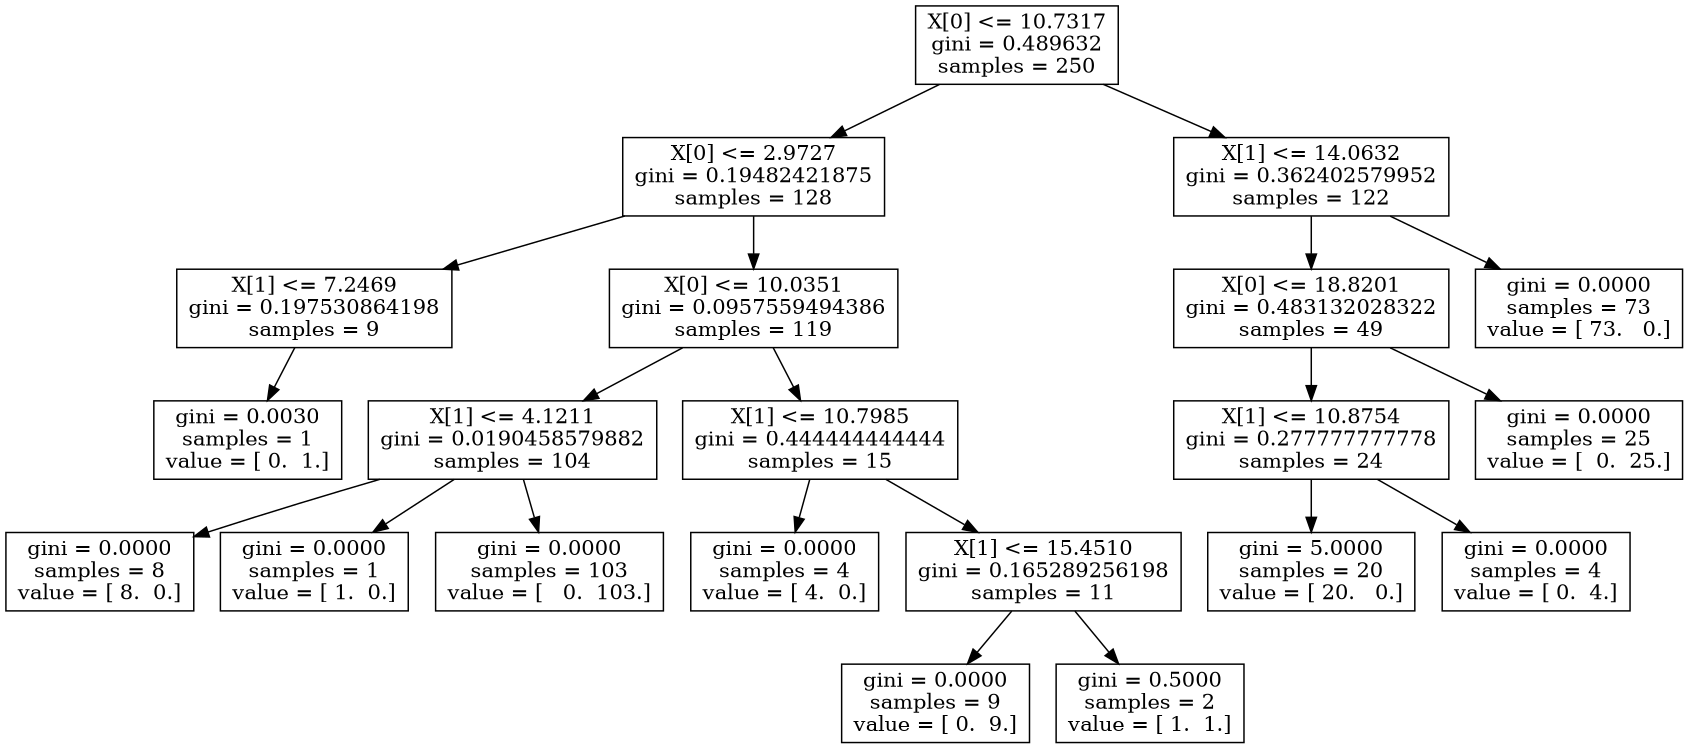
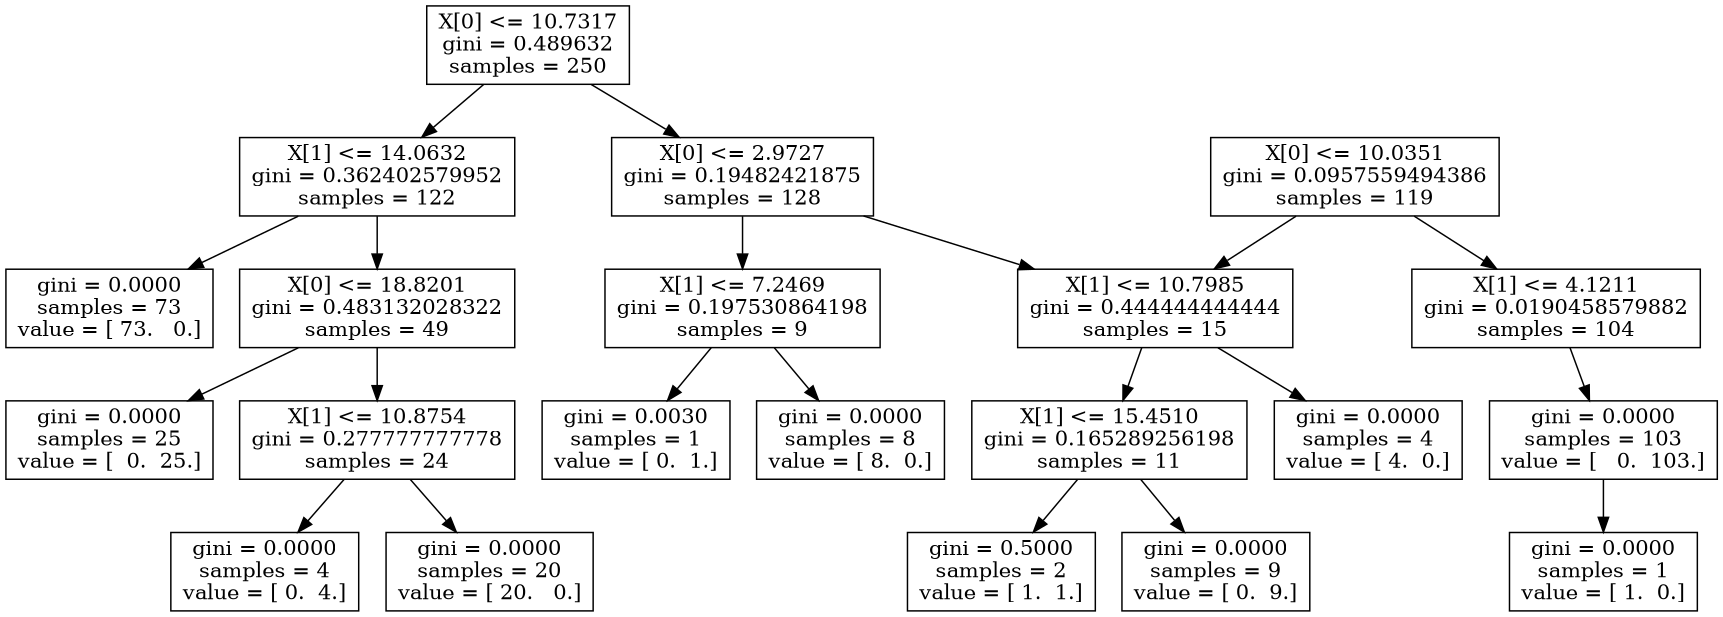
edge "X[0] <= 2.9727 gini = 0.19482421875 samples = 128" -> "X[0] <= 10.0351 gini = 0.0957559494386 samples = 119": now "X[0] <= 2.9727 gini = 0.19482421875 samples = 128" -> "X[1] <= 10.7985 gini = 0.444444444444 samples = 15"
edge "X[1] <= 4.1211 gini = 0.0190458579882 samples = 104" -> "gini = 0.0000 samples = 1 value = [ 1.  0.]": now "gini = 0.0000 samples = 103 value = [   0.  103.]" -> "gini = 0.0000 samples = 1 value = [ 1.  0.]"
edge "X[1] <= 4.1211 gini = 0.0190458579882 samples = 104" -> "gini = 0.0000 samples = 8 value = [ 8.  0.]": now "X[1] <= 7.2469 gini = 0.197530864198 samples = 9" -> "gini = 0.0000 samples = 8 value = [ 8.  0.]"
node "gini = 5.0000 samples = 20 value = [ 20.   0.]": label "gini = 5.0000 samples = 20 value = [ 20.   0.]" -> "gini = 0.0000 samples = 20 value = [ 20.   0.]"
